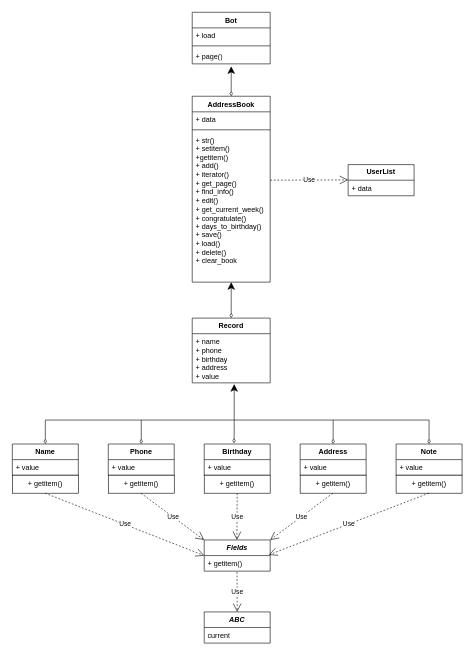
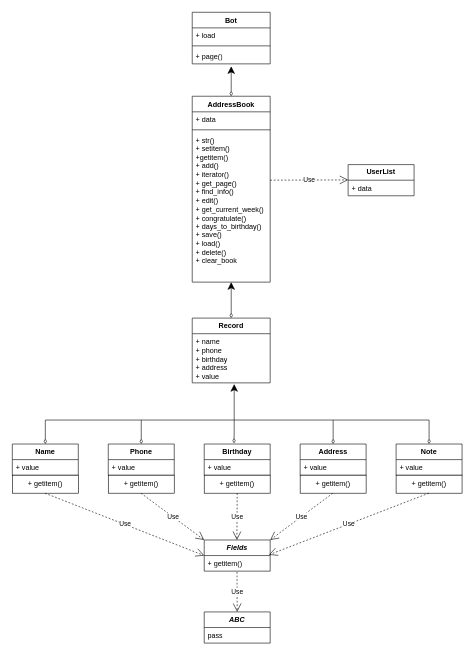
node "current": label "current" -> "pass"
